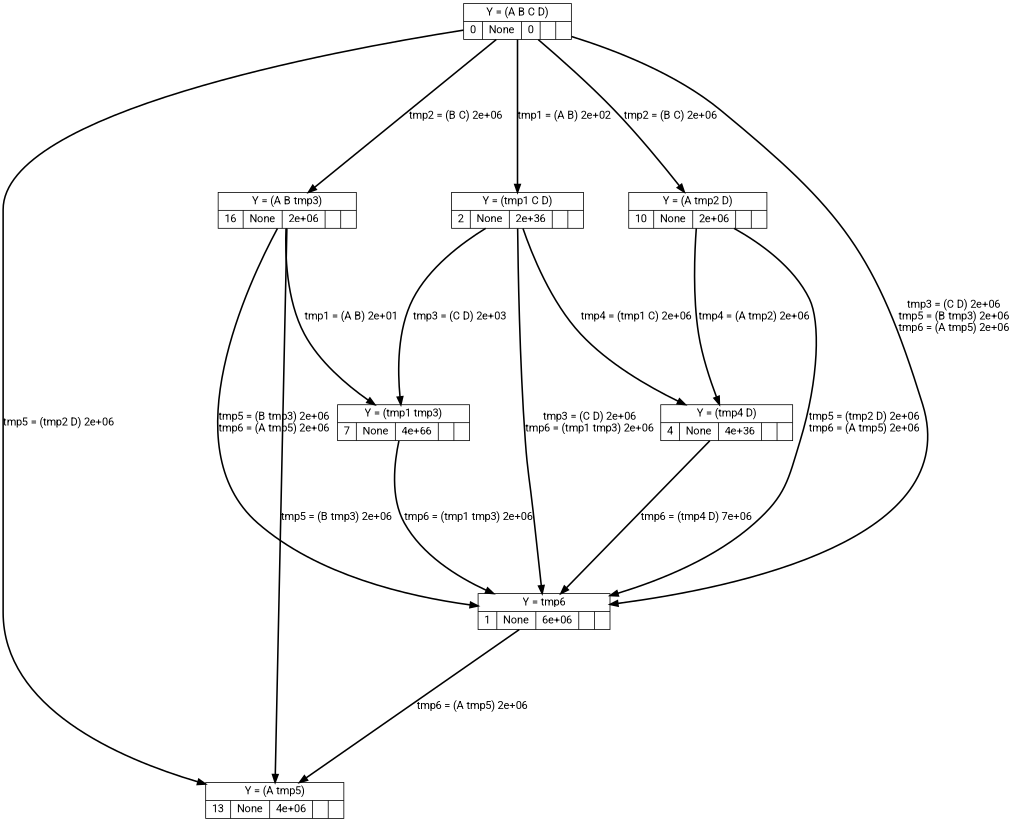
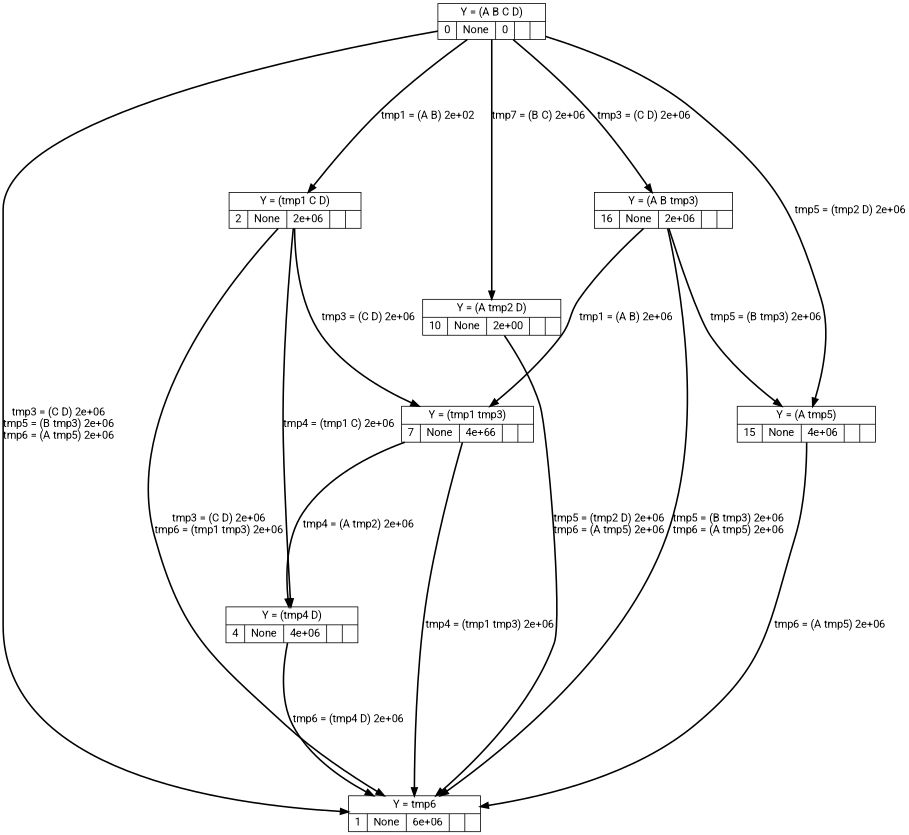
edge "Y = (A B C D)" -> "Y = (A B tmp3)": label "tmp2 = (B C) 2e+06" -> "tmp3 = (C D) 2e+06"
edge "Y = (A B C D)" -> "Y = (A tmp2 D)": label "tmp2 = (B C) 2e+06" -> "tmp7 = (B C) 2e+06"
node "Y = (tmp1 C D)": text "2e+36" -> "2e+06"
node "Y = (A tmp2 D)": text "2e+06" -> "2e+00"
edge "Y = (A tmp2 D)" -> "Y = (tmp4 D)": now "Y = (tmp1 tmp3)" -> "Y = (tmp4 D)"
edge "Y = (A B tmp3)" -> "Y = (tmp1 tmp3)": label "tmp1 = (A B) 2e+01" -> "tmp1 = (A B) 2e+06"
edge "Y = (tmp1 C D)" -> "Y = (tmp1 tmp3)": label "tmp3 = (C D) 2e+03" -> "tmp3 = (C D) 2e+06"
node "Y = (tmp4 D)": text "4e+36" -> "4e+06"
edge "Y = (tmp1 tmp3)" -> "Y = tmp6": label "tmp6 = (tmp1 tmp3) 2e+06" -> "tmp4 = (tmp1 tmp3) 2e+06"
edge "Y = (tmp4 D)" -> "Y = tmp6": label "tmp6 = (tmp4 D) 7e+06" -> "tmp6 = (tmp4 D) 2e+06"
edge "Y = tmp6" -> "Y = (A tmp5)": reversed
node "Y = (A tmp5)": text "13" -> "15"
